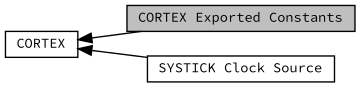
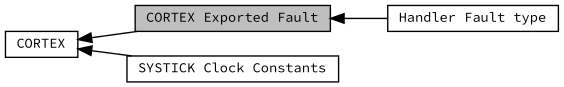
node "CORTEX Exported Constants": label "CORTEX Exported Constants" -> "CORTEX Exported Fault"
node "Handler Fault type": added
node "SYSTICK Clock Source": label "SYSTICK Clock Source" -> "SYSTICK Clock Constants"
